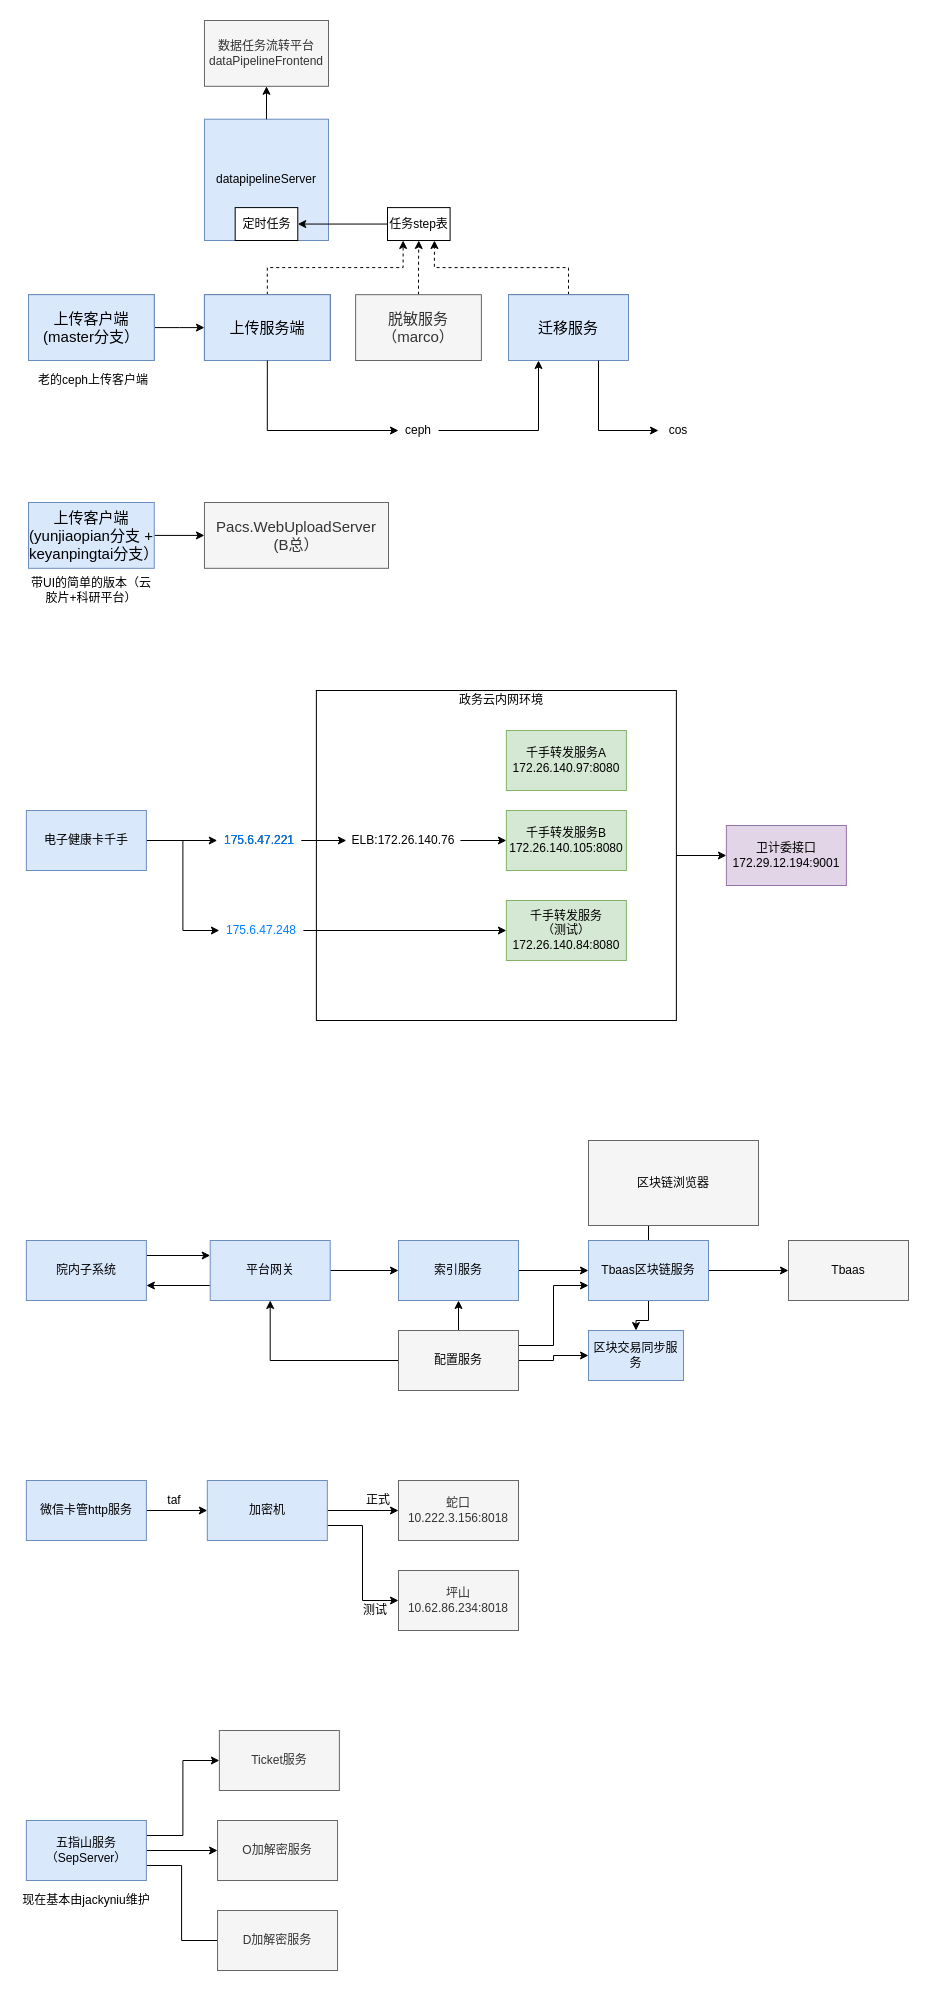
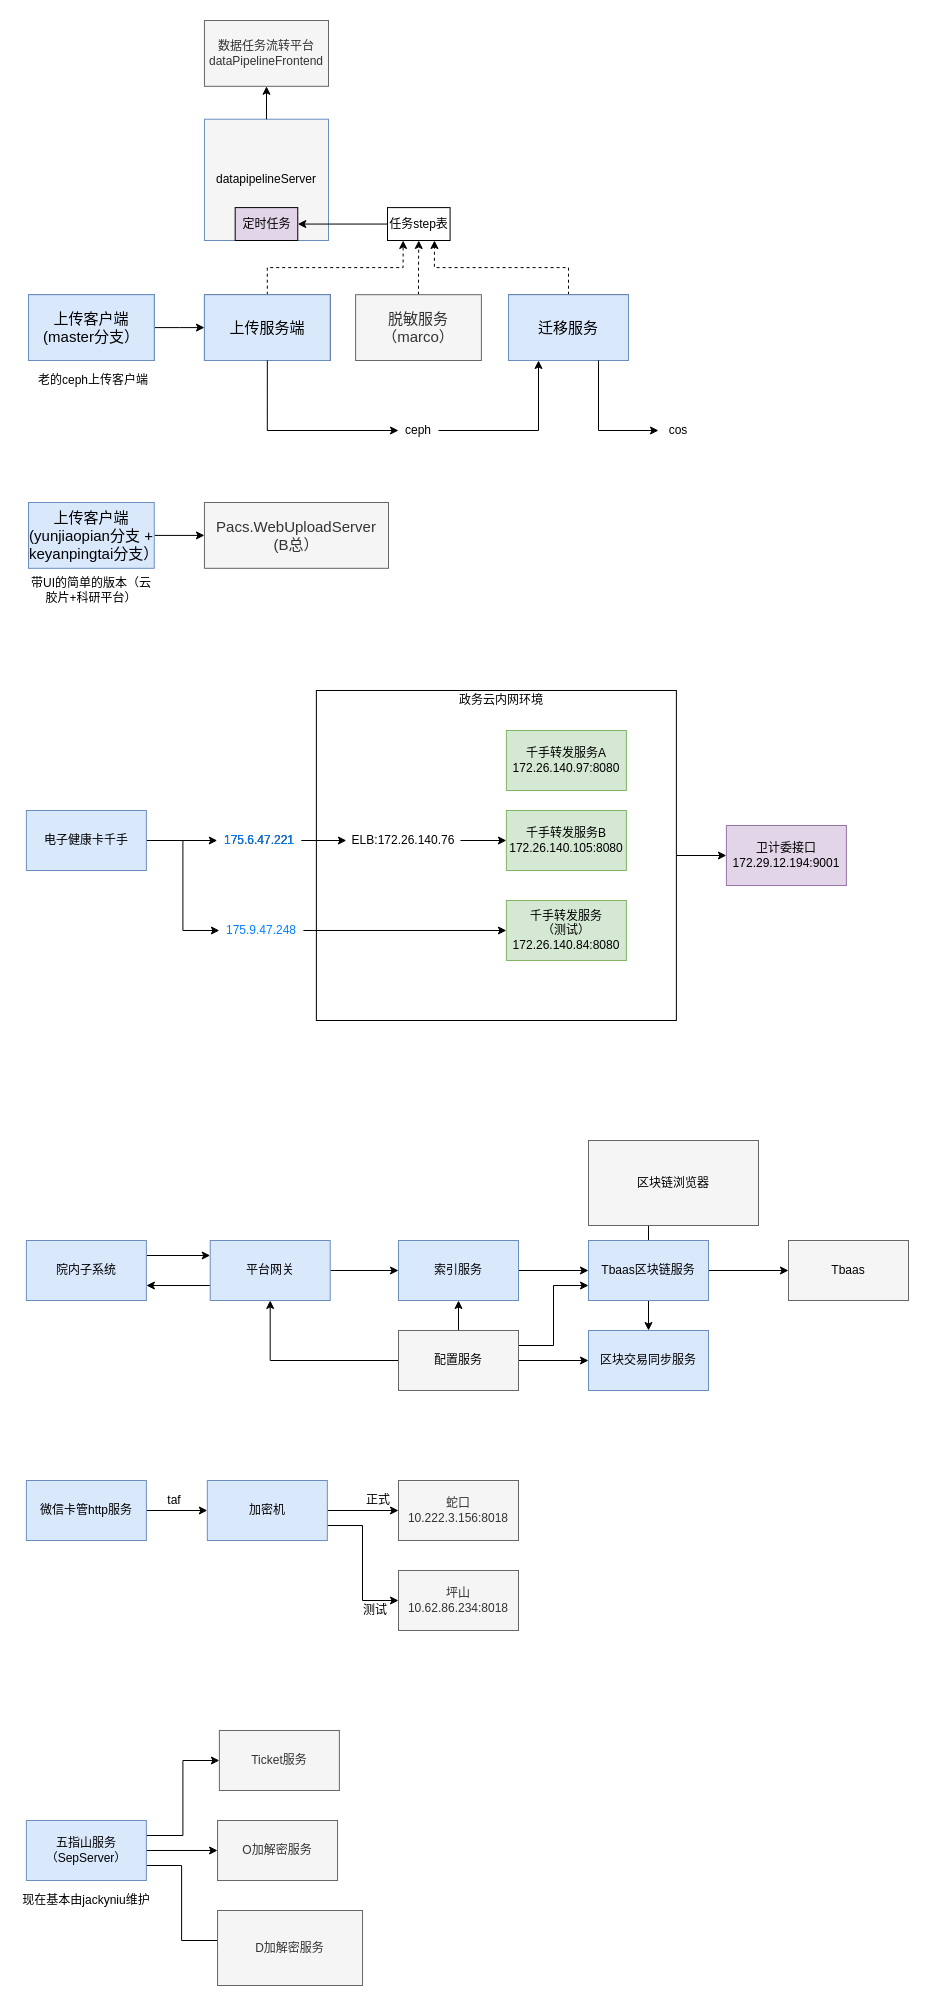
node "datapipelineServer": fillcolor #dae8fc -> #f5f5f5
node "定时任务": fillcolor #ffffff -> #e1d5e7
node "175.6.47.248": label "175.6.47.248" -> "175.9.47.248"
node "区块交易同步服务": size 95x50 -> 120x60
node "D加解密服务": size 120x60 -> 145x75
